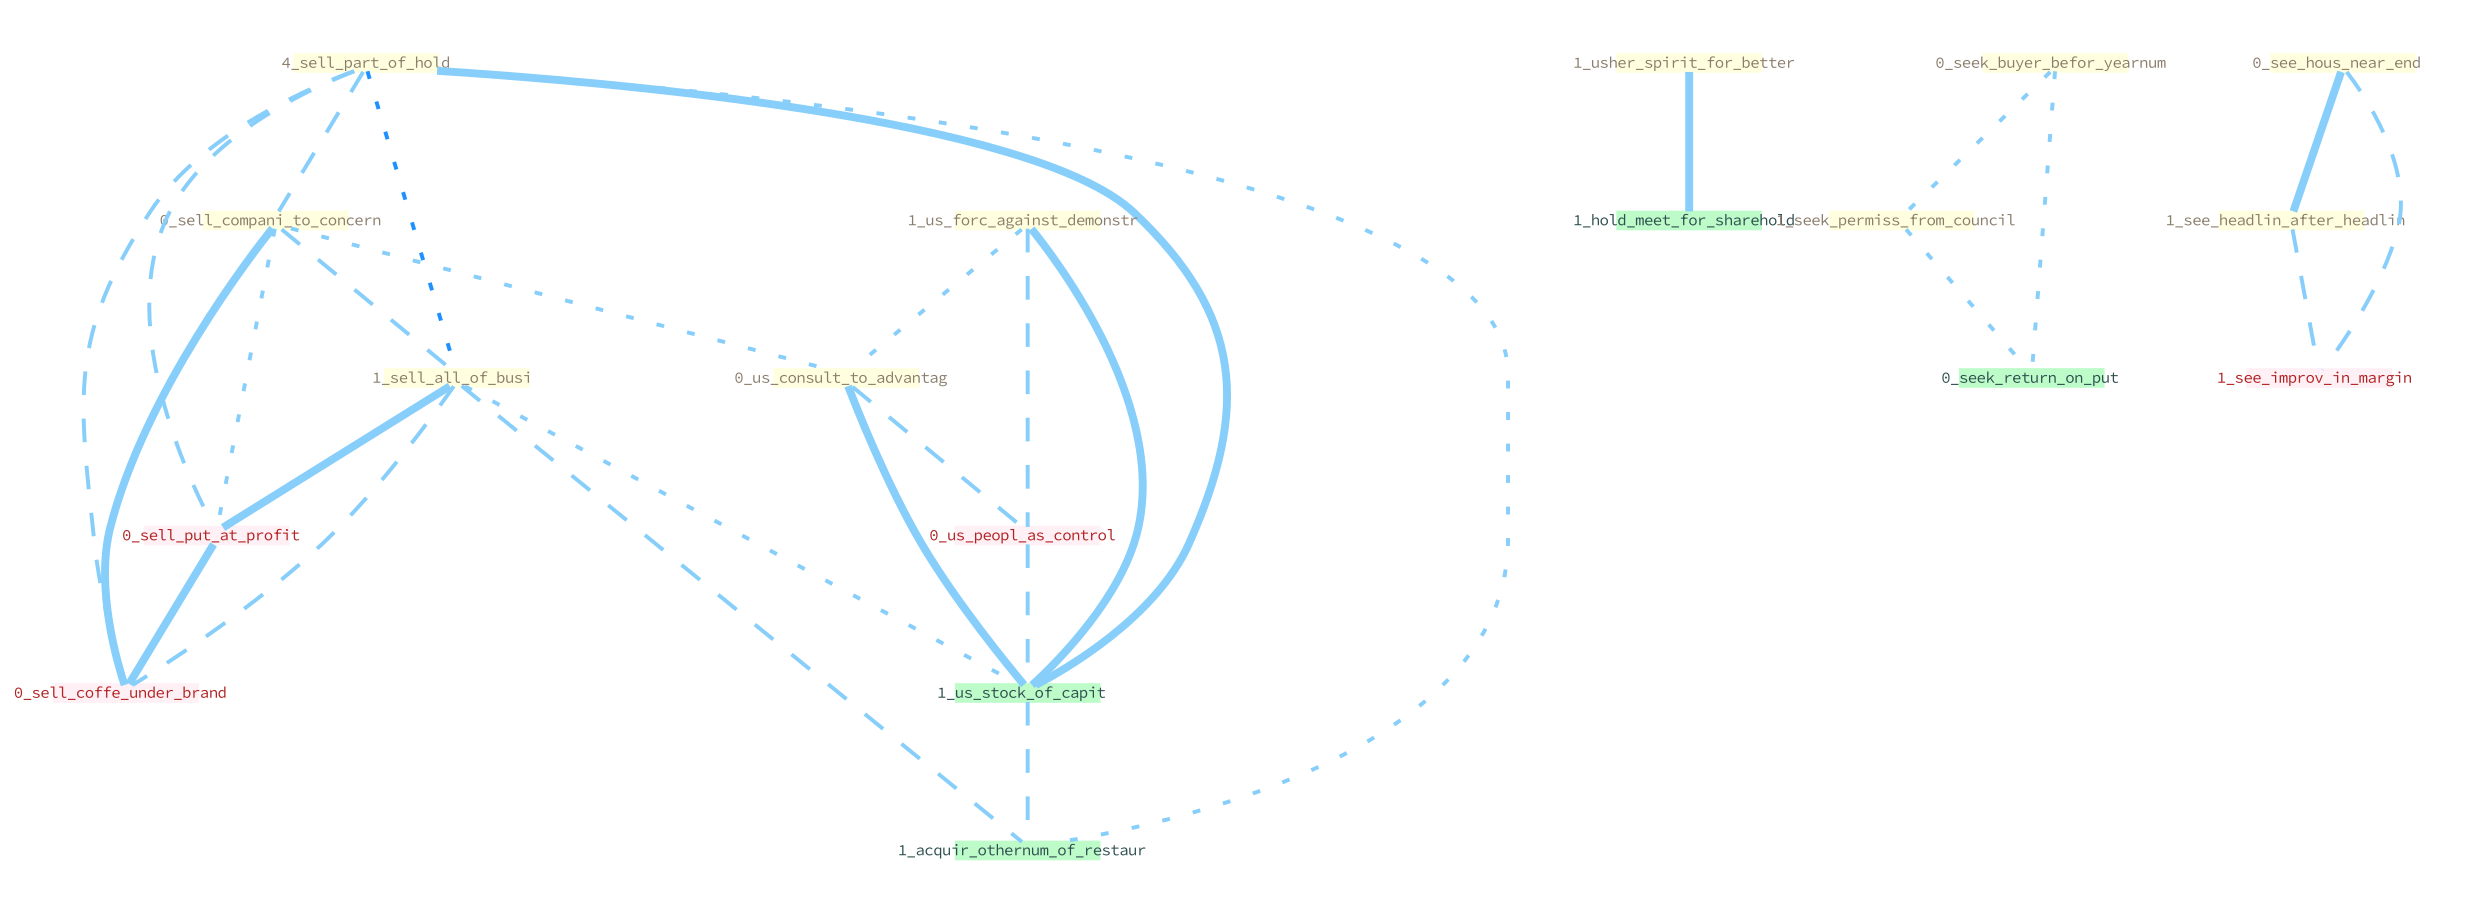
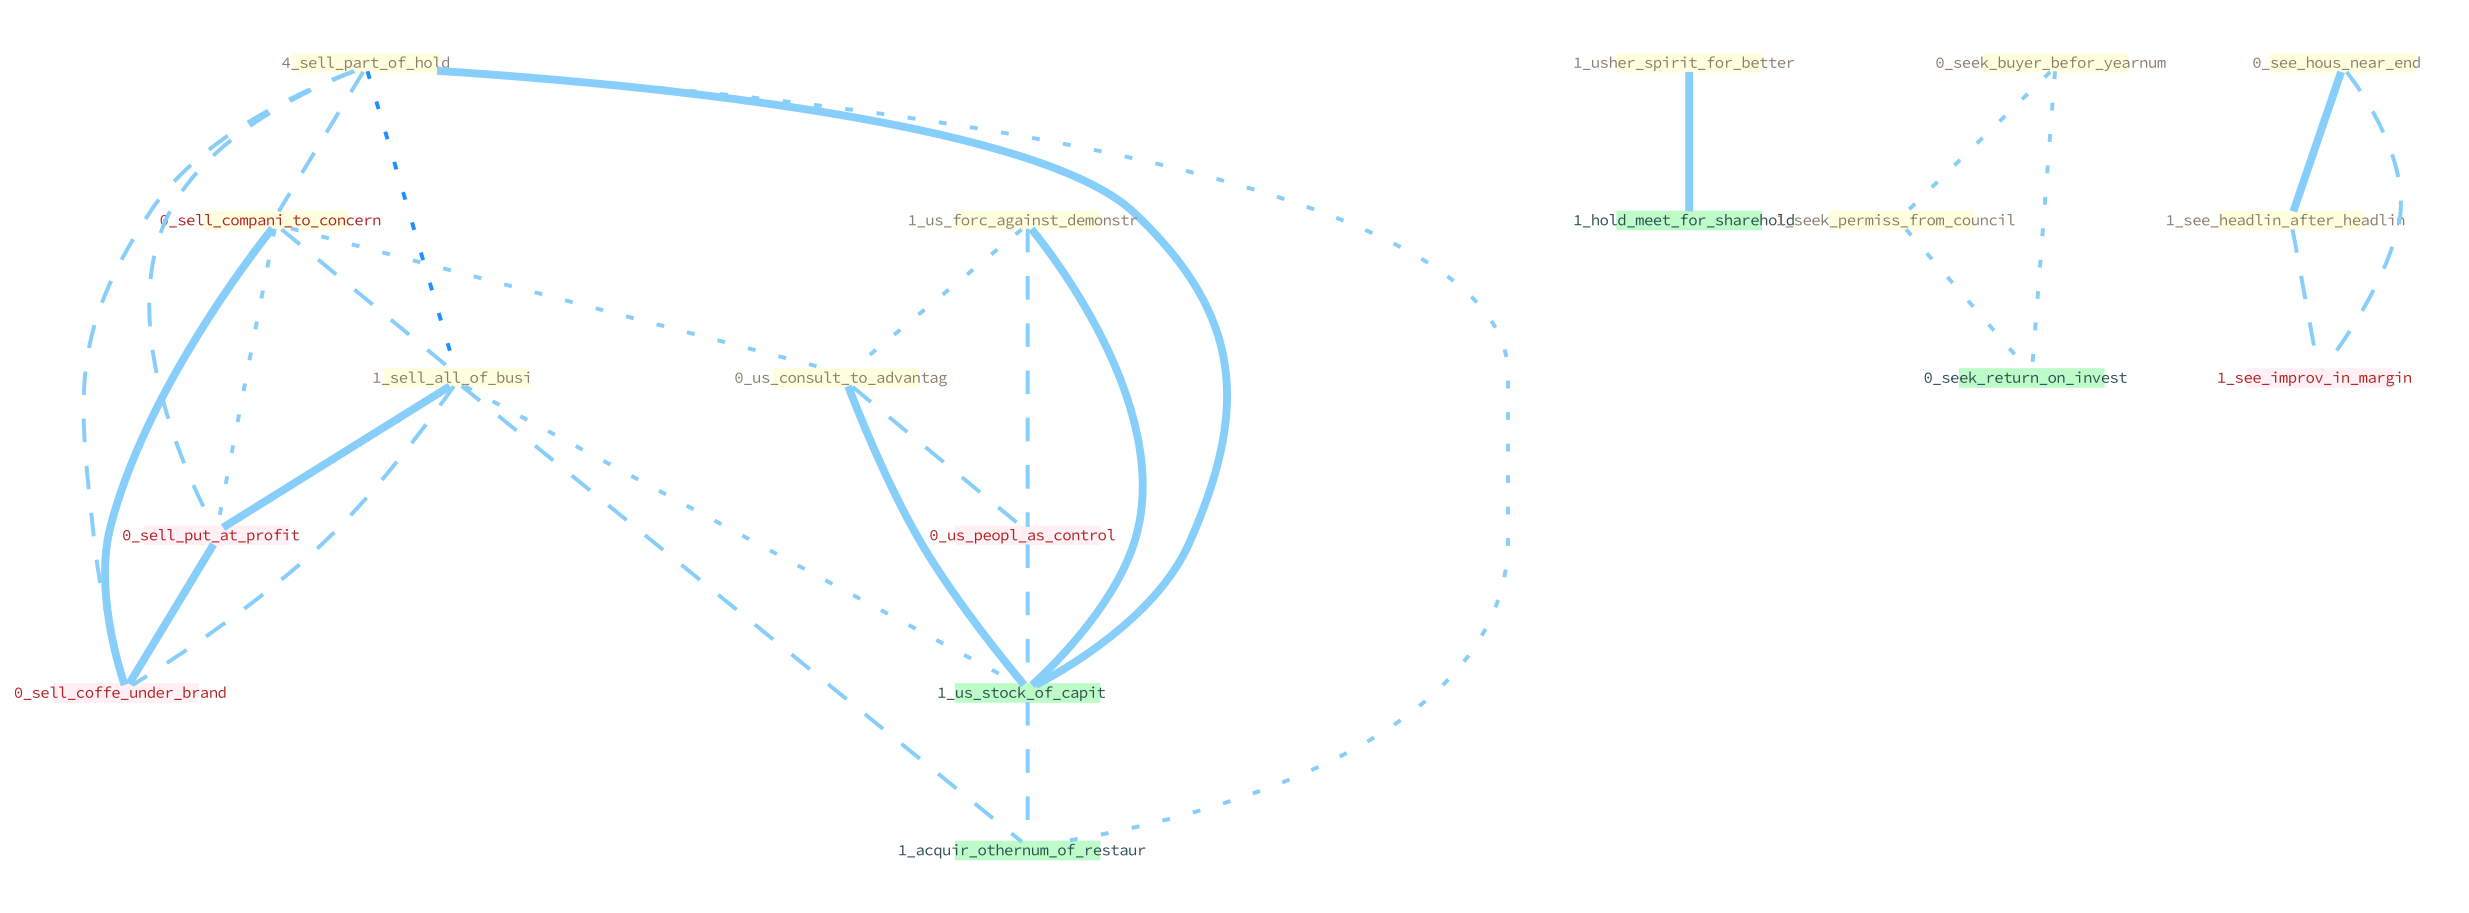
node "0_sell_compani_to_concern": fontcolor #8b7d6b -> #b22222
node "0_seek_return_on_put": label "0_seek_return_on_put" -> "0_seek_return_on_invest"
